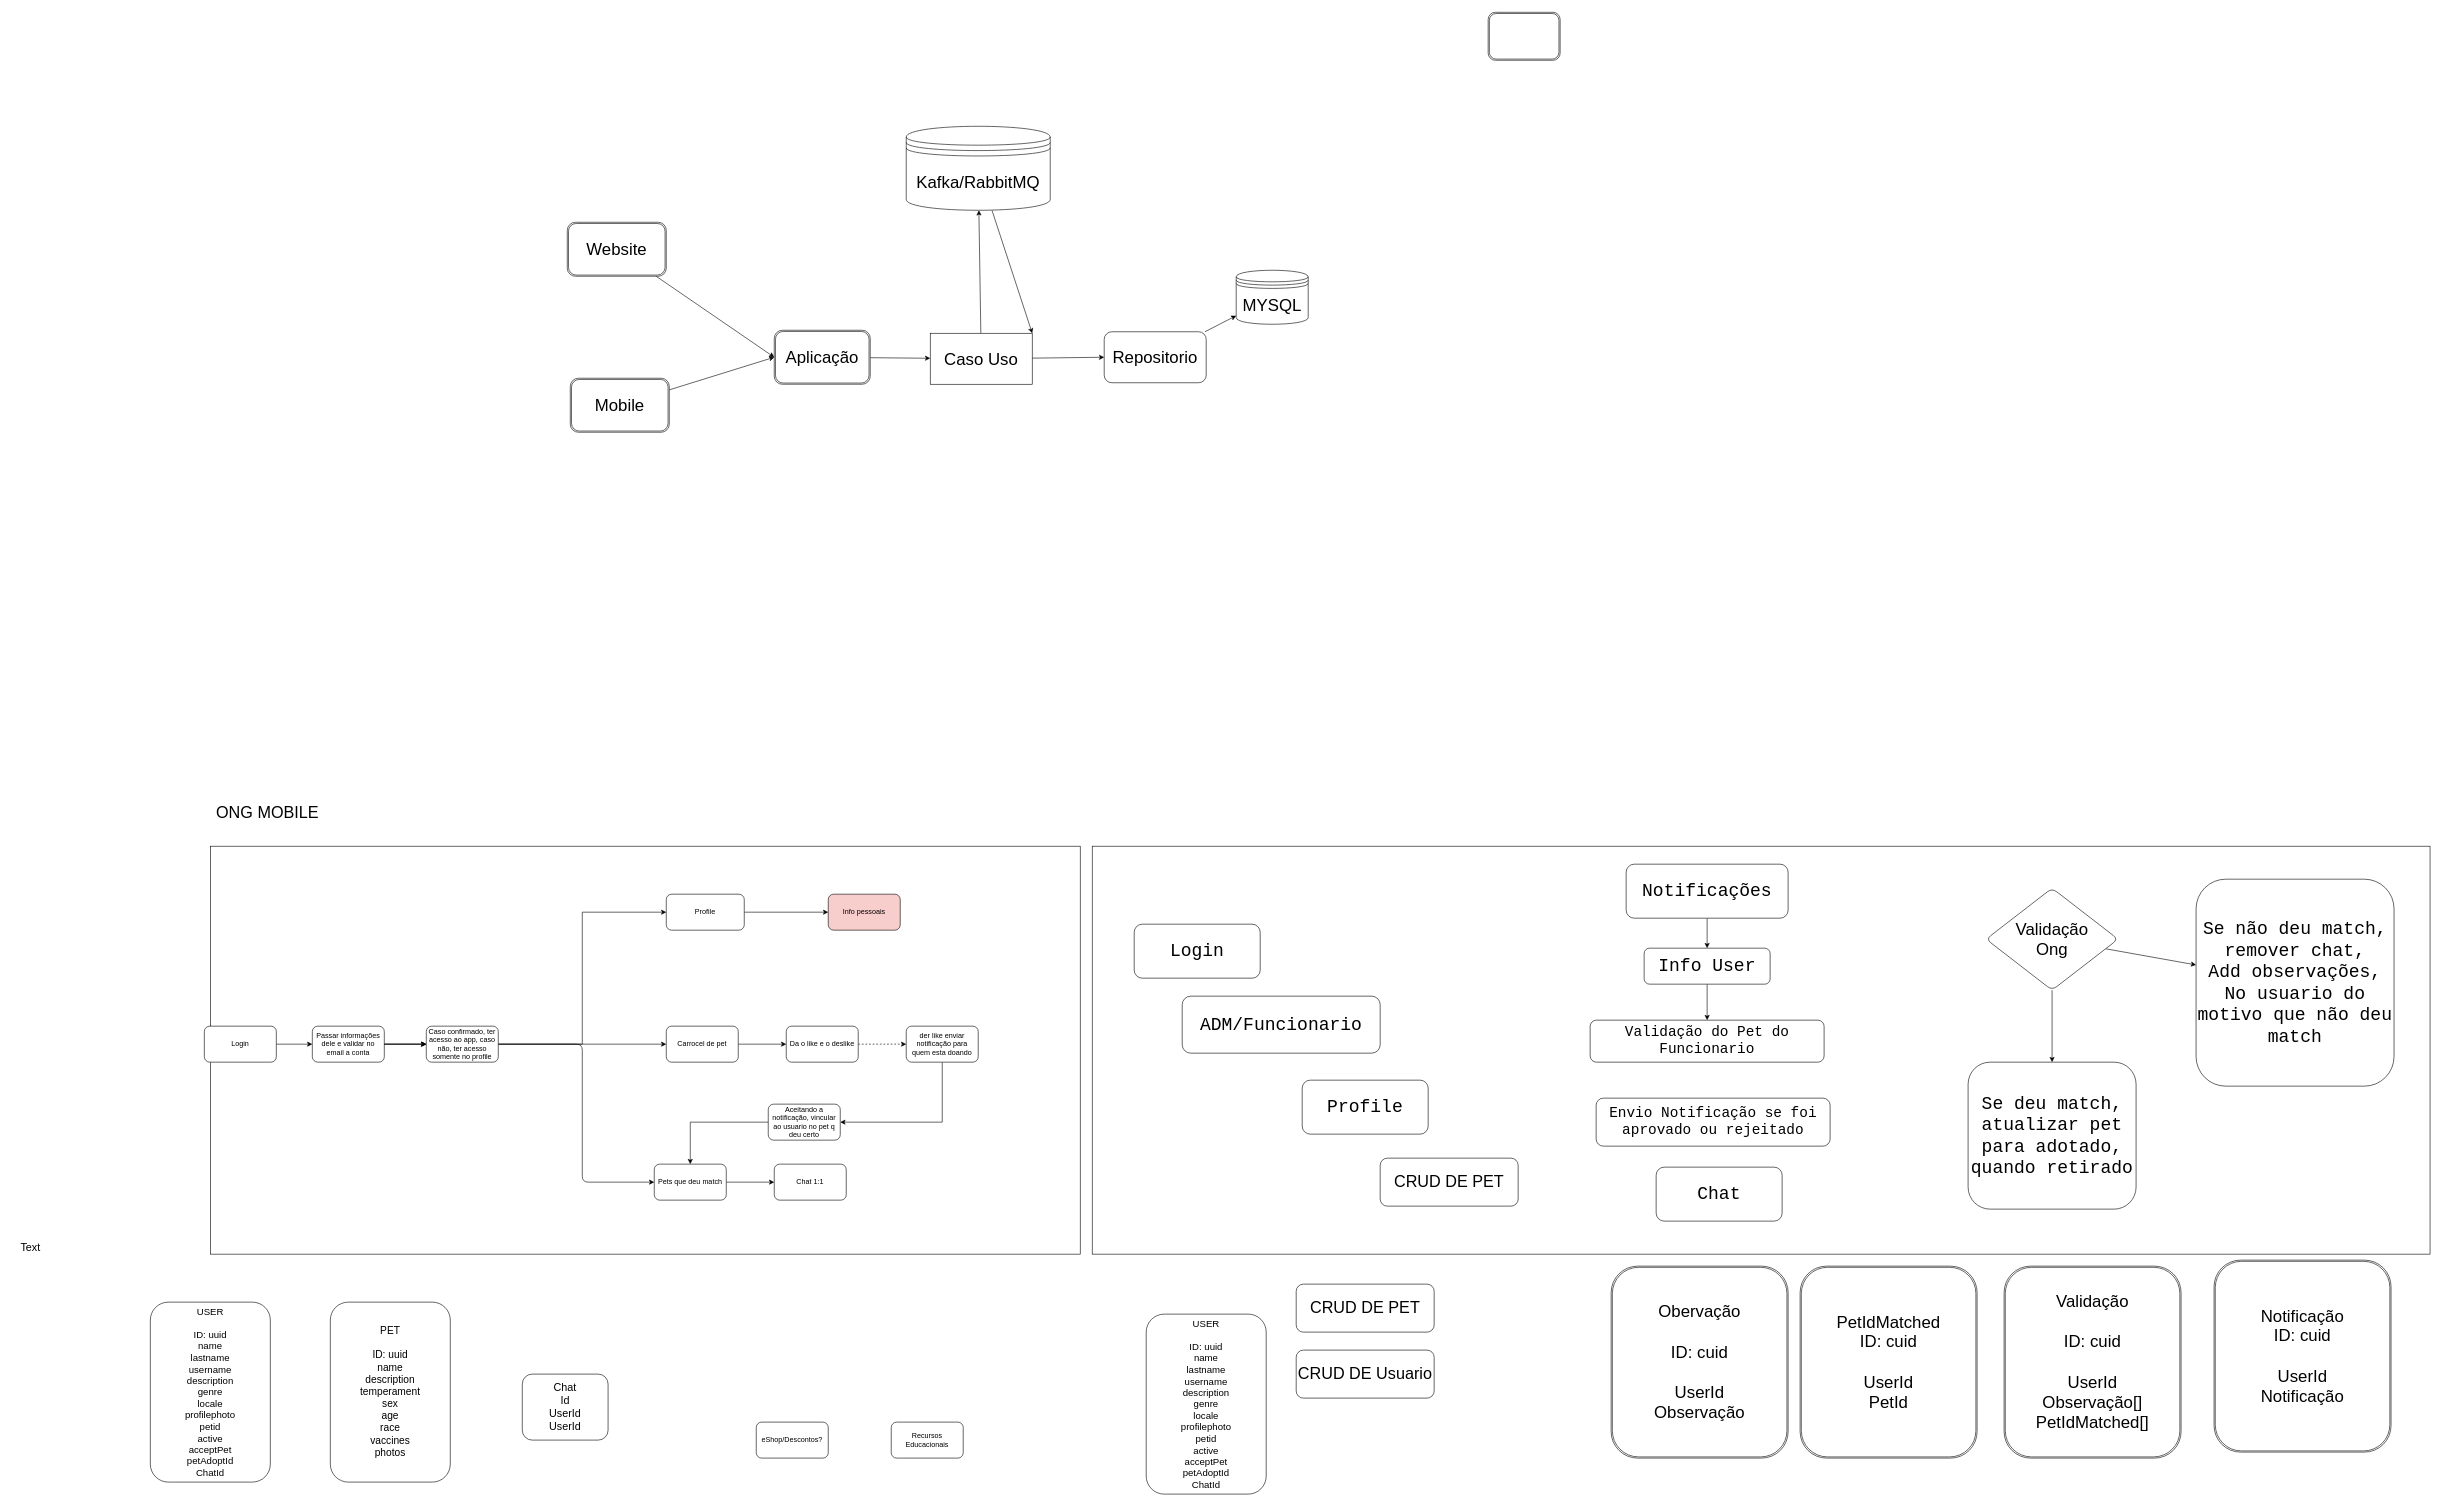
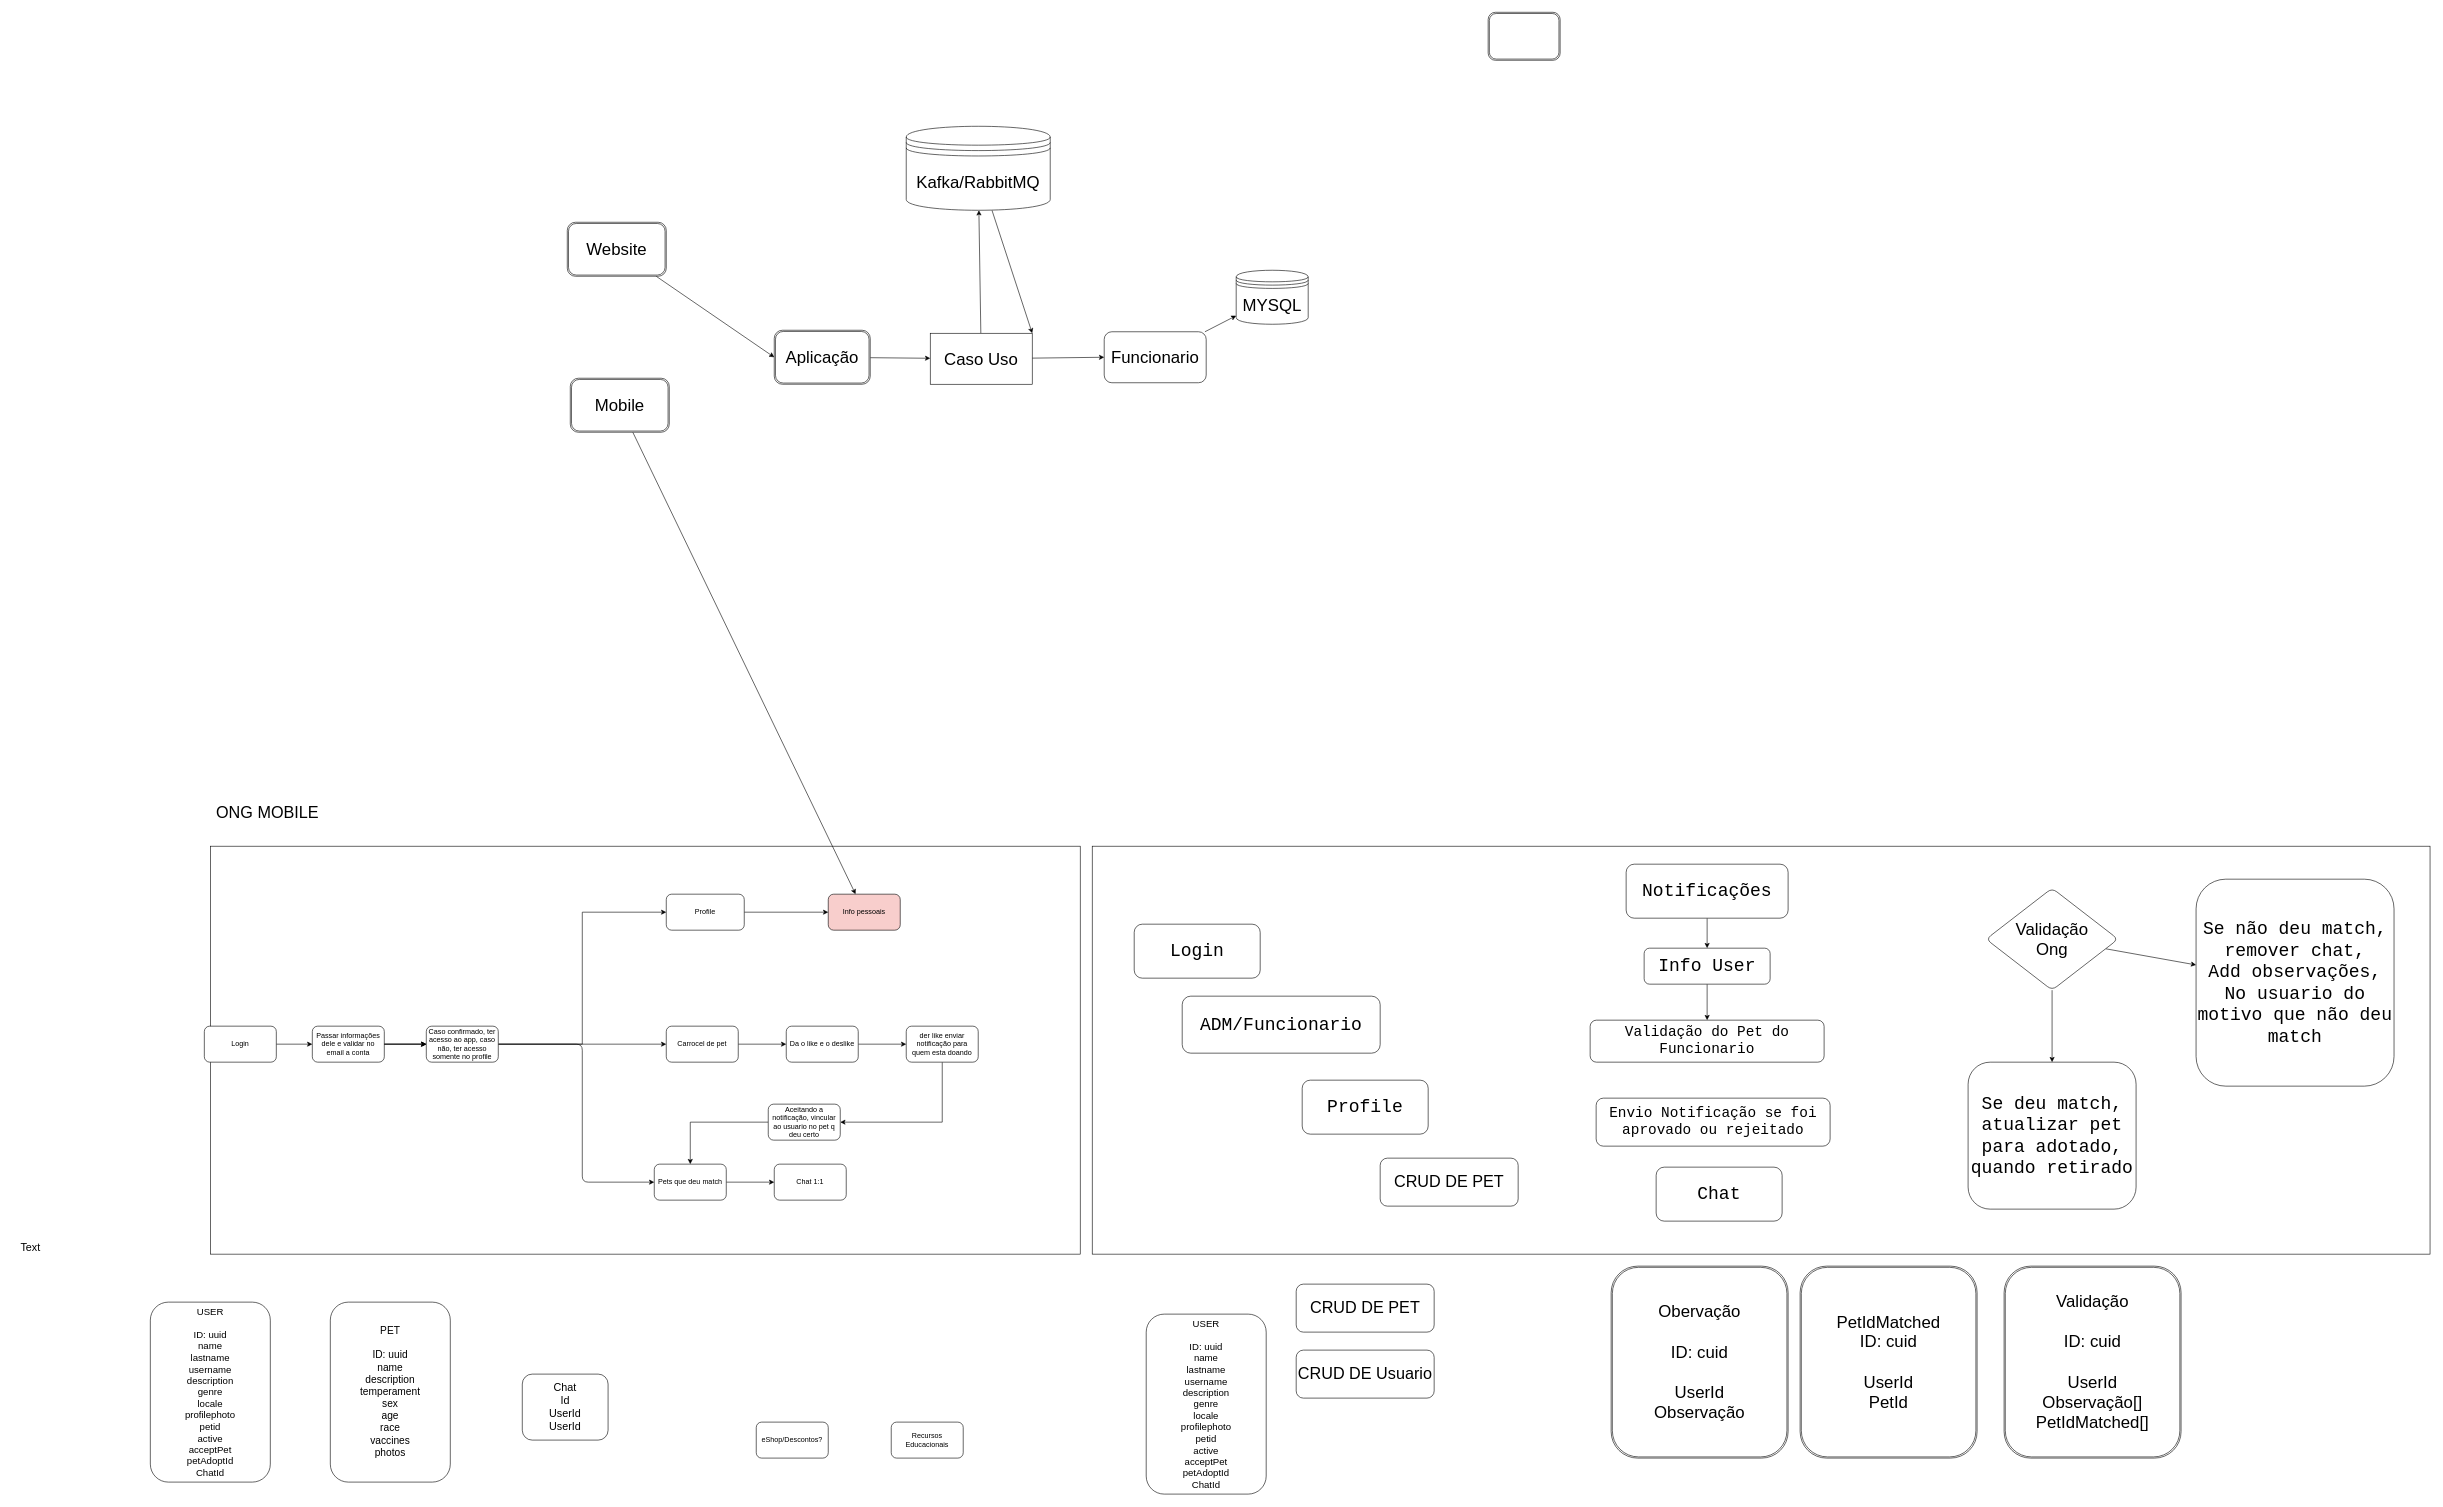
node "Repositorio": label "Repositorio" -> "Funcionario"
edge "Mobile" -> "Aplicação": now "Mobile" -> "Info pessoais"
edge "Da o like e o deslike" -> "der like enviar notificação para quem esta doando": style dashed -> solid
node "Notificação ID: cuid UserId Notificação": removed
